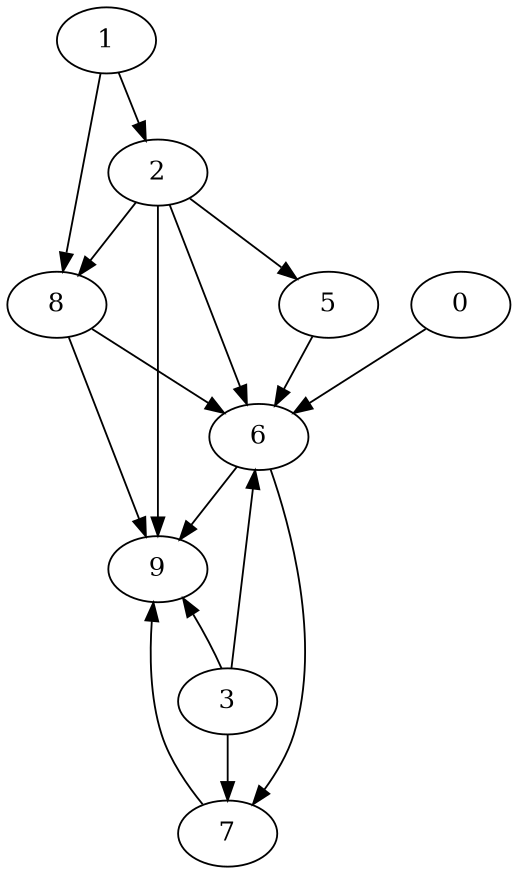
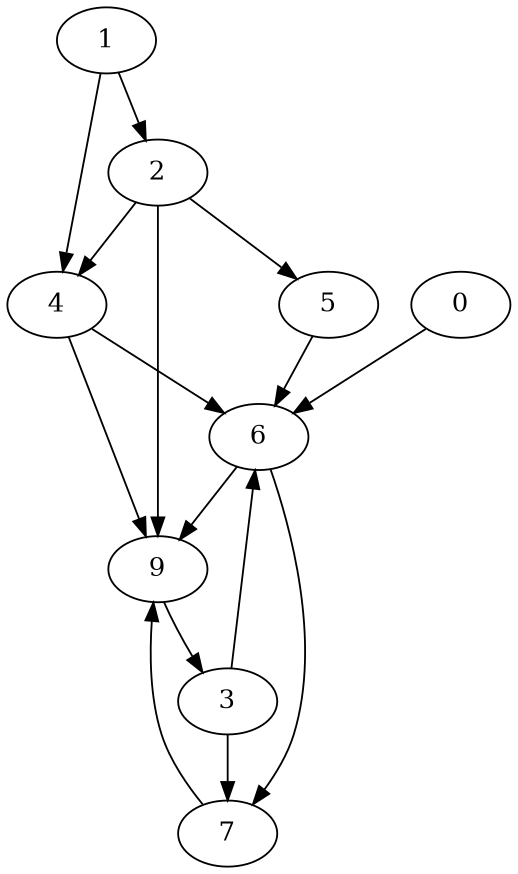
edge "2" -> "6": removed
node "8": label "8" -> "4"
edge "3" -> "9": reversed
